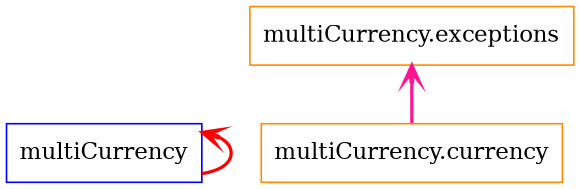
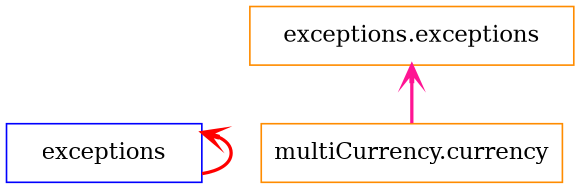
node "multiCurrency.exceptions": label "multiCurrency.exceptions" -> "exceptions.exceptions"
node "multiCurrency": label "multiCurrency" -> "exceptions"
